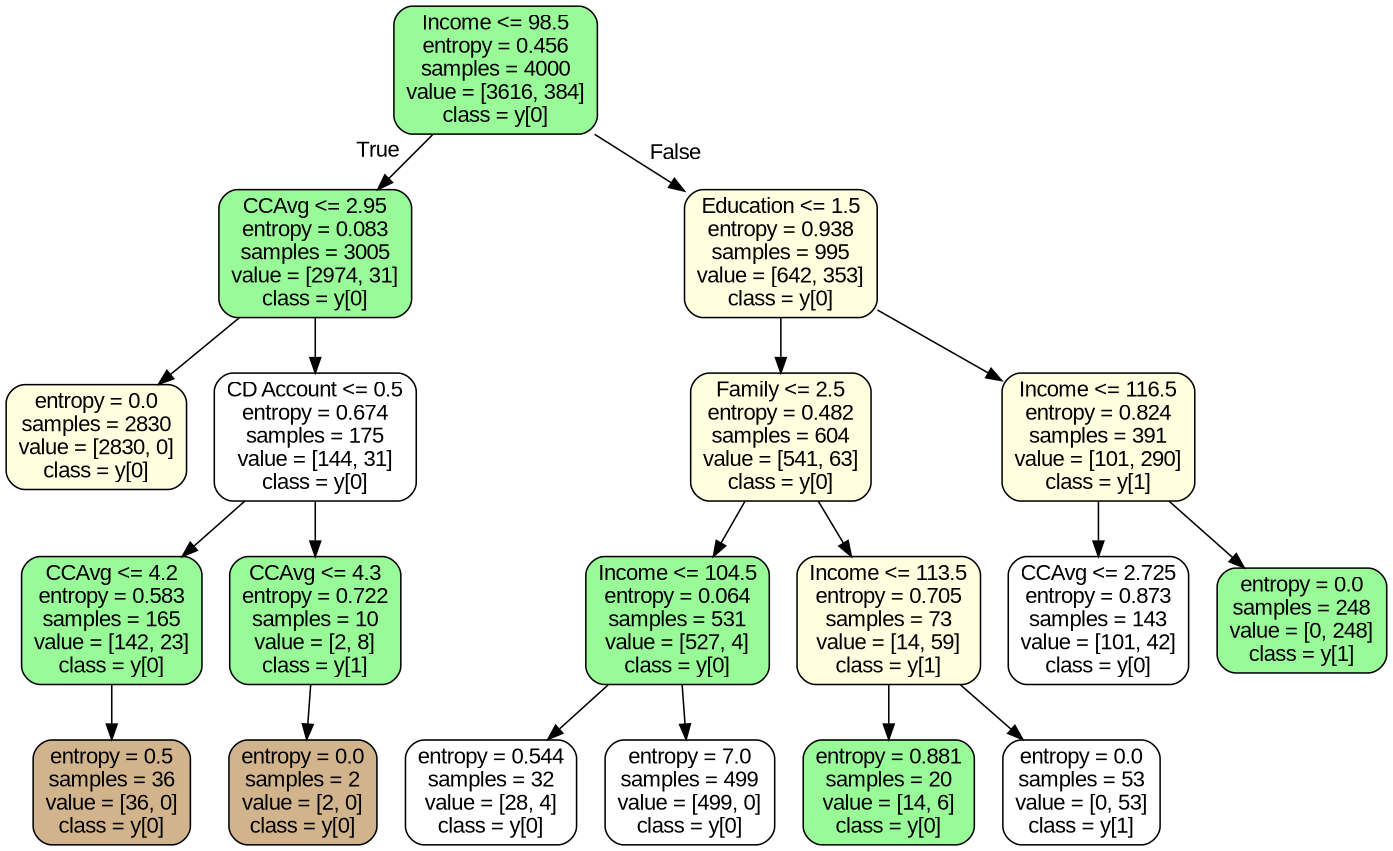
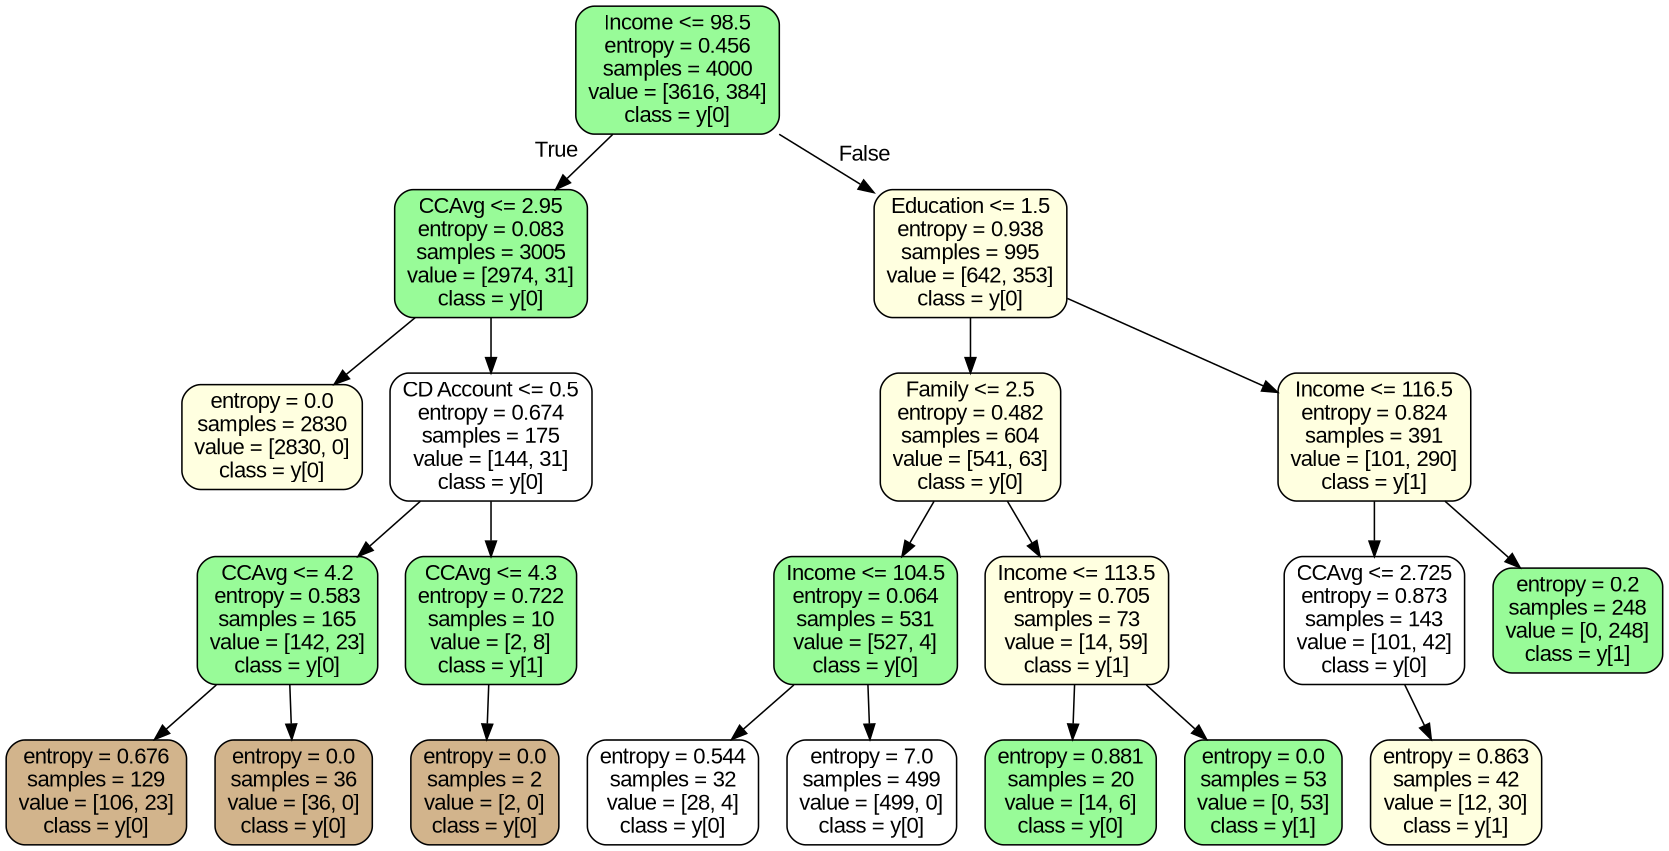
node "entropy = 0.0 samples = 248 value = [0, 248] class = y[1]": label "entropy = 0.0 samples = 248 value = [0, 248] class = y[1]" -> "entropy = 0.2 samples = 248 value = [0, 248] class = y[1]"
node "entropy = 0.676 samples = 129 value = [106, 23] class = y[0]": added
node "entropy = 0.5 samples = 36 value = [36, 0] class = y[0]": label "entropy = 0.5 samples = 36 value = [36, 0] class = y[0]" -> "entropy = 0.0 samples = 36 value = [36, 0] class = y[0]"
node "entropy = 0.0 samples = 53 value = [0, 53] class = y[1]": fillcolor white -> palegreen
node "entropy = 0.863 samples = 42 value = [12, 30] class = y[1]": added
